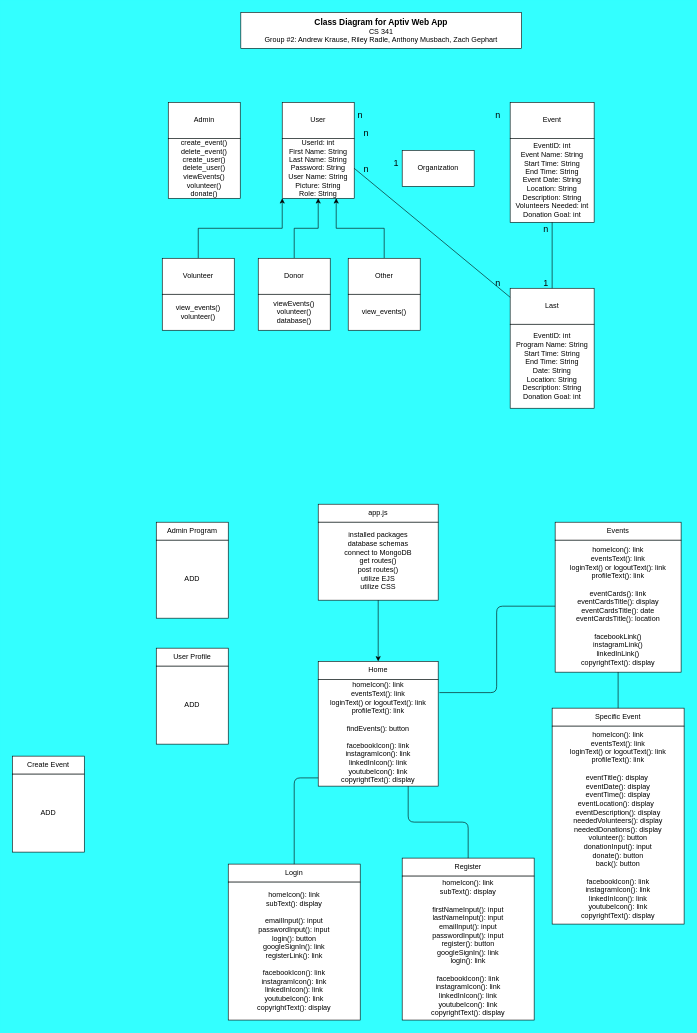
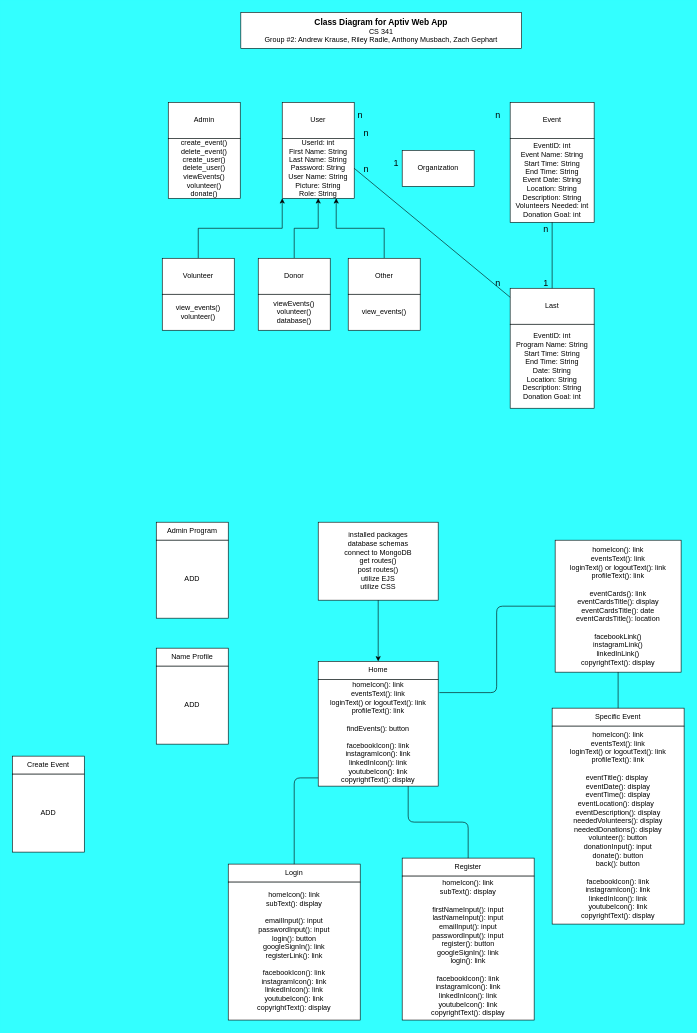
node "app.js": removed
node "Events": removed
node "User Profile": label "User Profile" -> "Name Profile"
